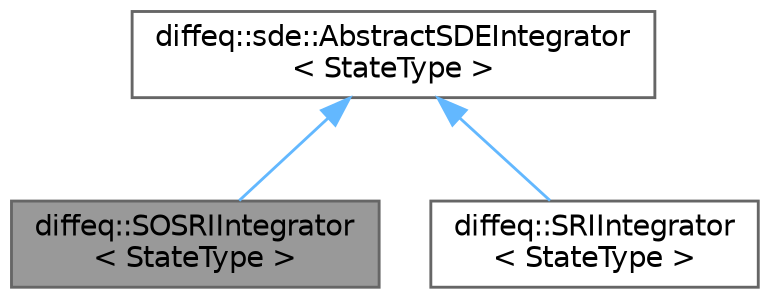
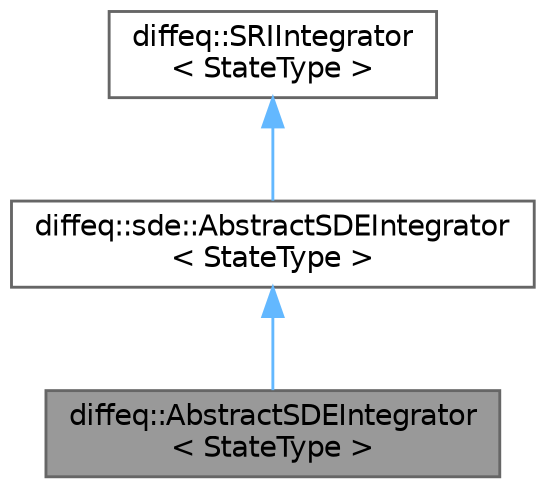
edge "diffeq::SRIIntegrator < StateType >" -> "diffeq::sde::AbstractSDEIntegrator < StateType >": reversed
node "diffeq::SOSRIIntegrator < StateType >": label "diffeq::SOSRIIntegrator < StateType >" -> "diffeq::AbstractSDEIntegrator < StateType >"
